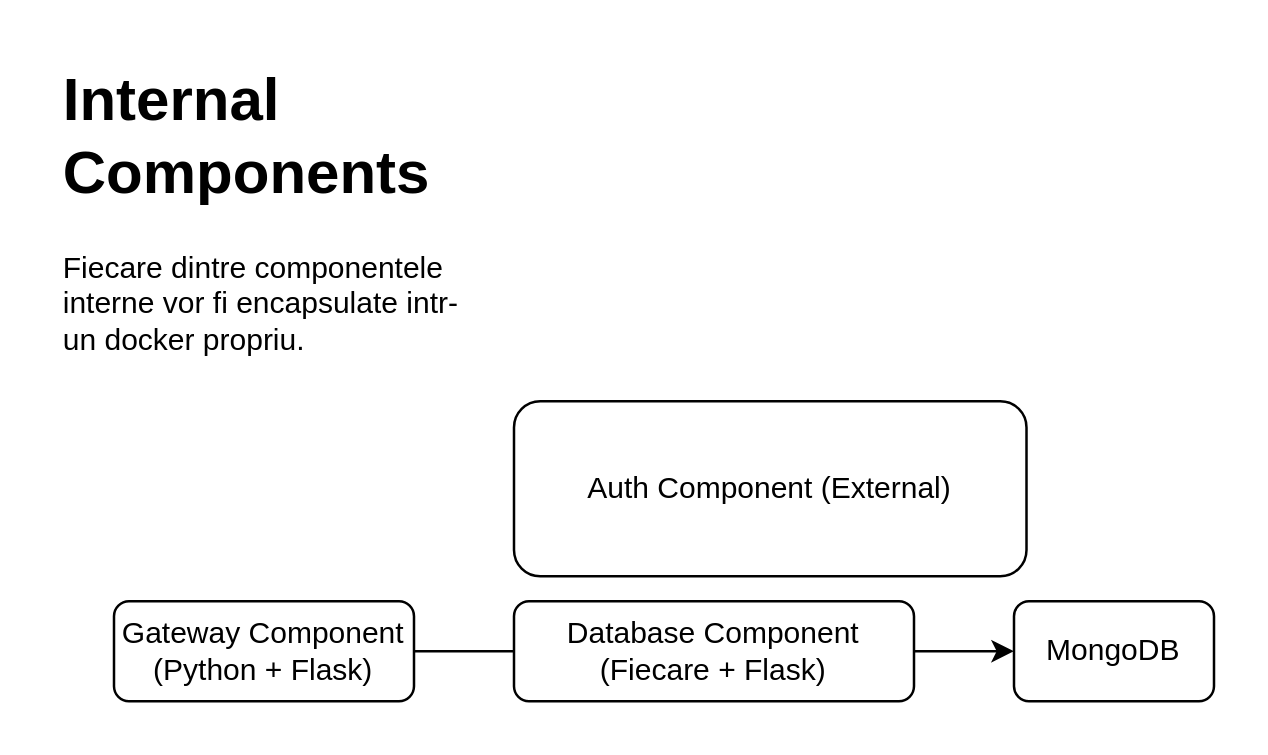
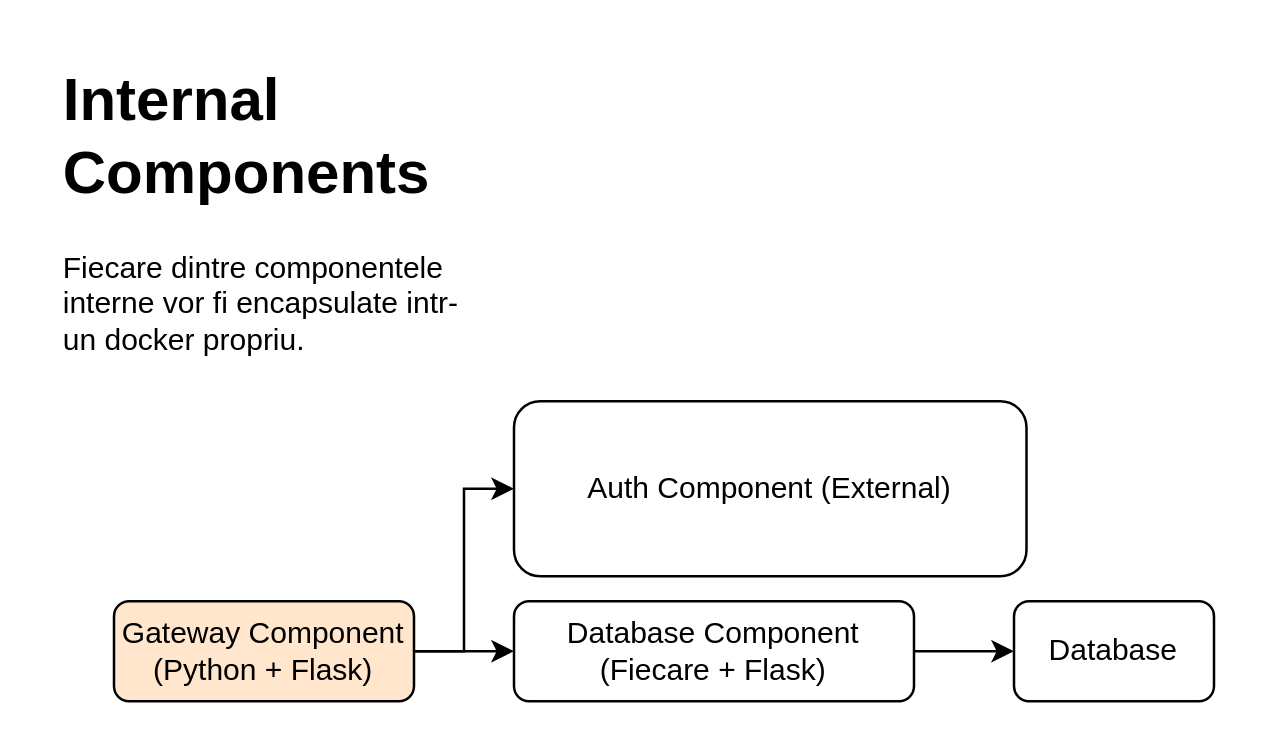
edge "Gateway Component (Python + Flask)" -> "Auth Component (External)": added
node "Gateway Component (Python + Flask)": fillcolor #ffffff -> #ffe6cc
edge "Gateway Component (Python + Flask)" -- "Database Component (Fiecare + Flask)": arrowhead none -> classic
node "MongoDB": label "MongoDB" -> "Database"
